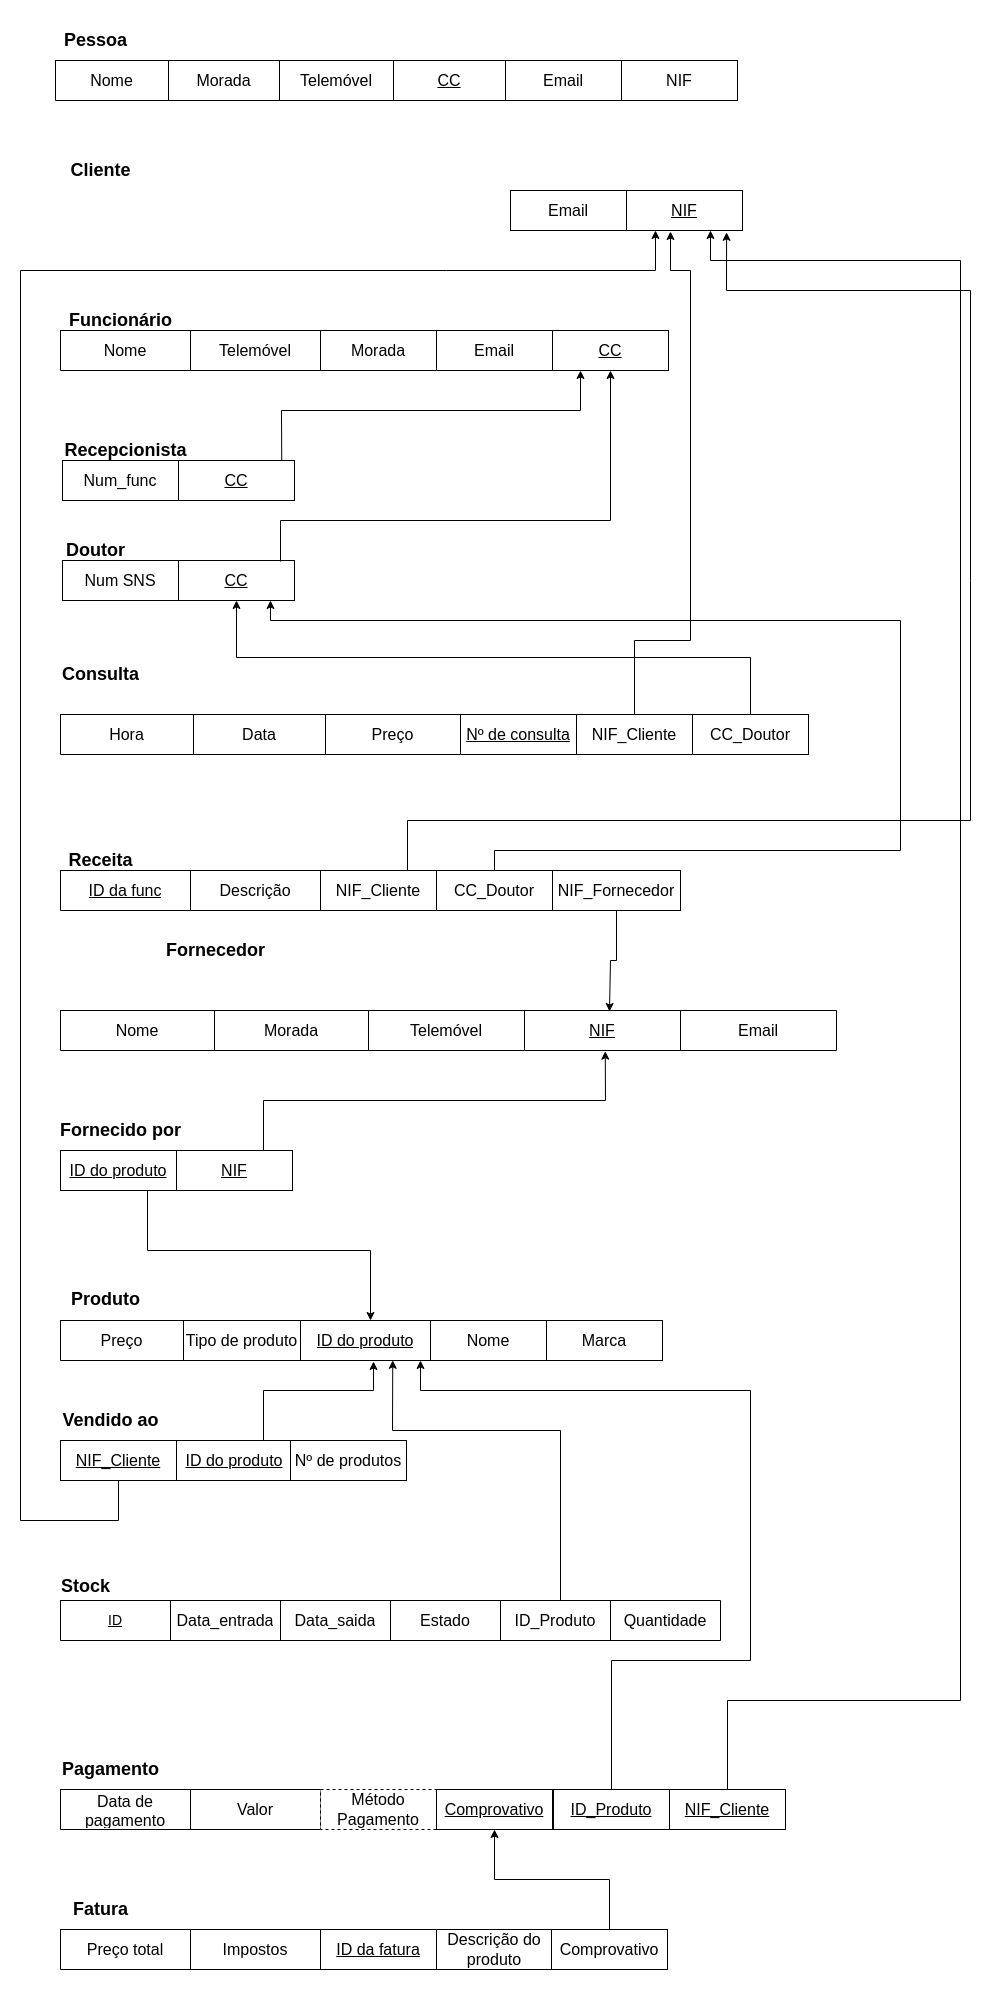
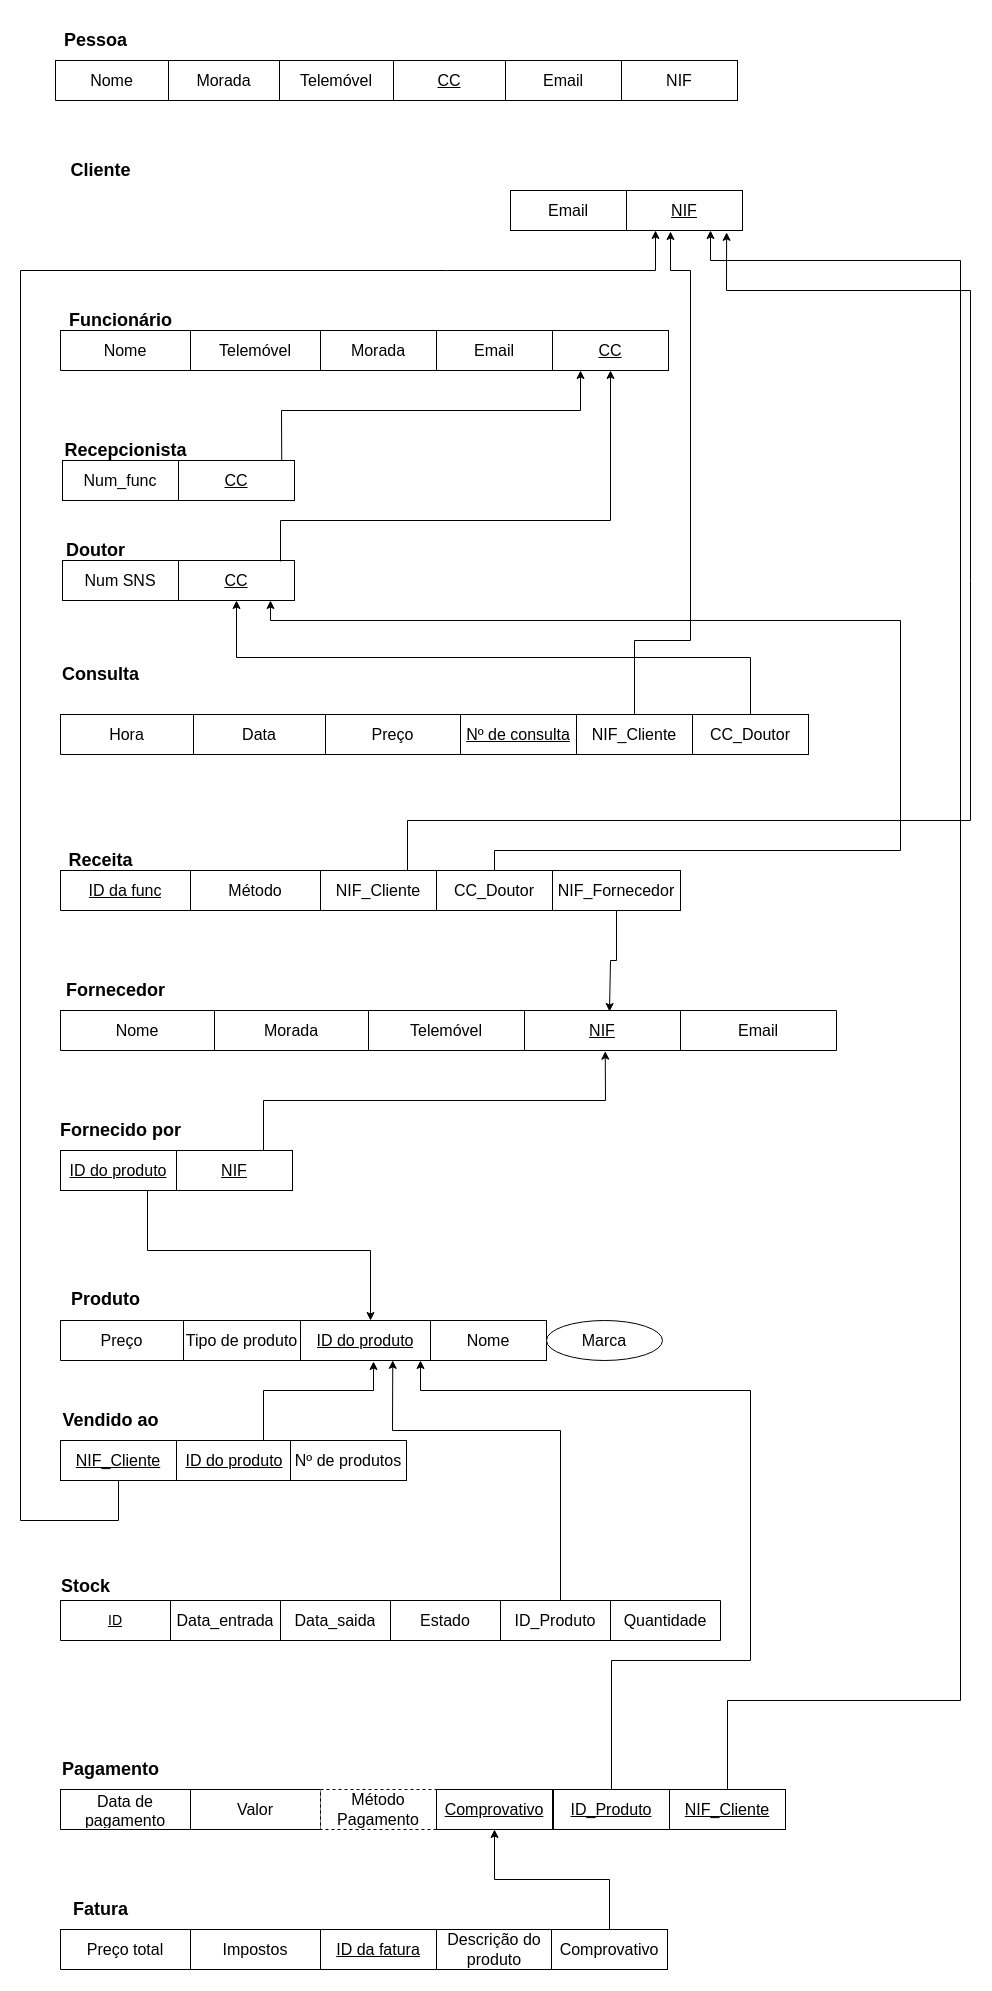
node "Descrição": label "Descrição" -> "Método"
node "Fornecedor": moved (216, 951) -> (116, 991)
node "Marca": shape rectangle -> ellipse
